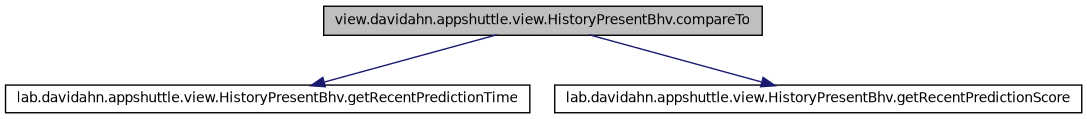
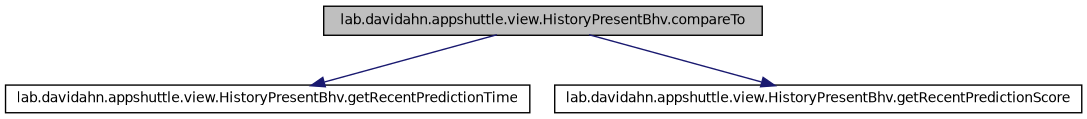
node "view.davidahn.appshuttle.view.HistoryPresentBhv.compareTo": label "view.davidahn.appshuttle.view.HistoryPresentBhv.compareTo" -> "lab.davidahn.appshuttle.view.HistoryPresentBhv.compareTo"
